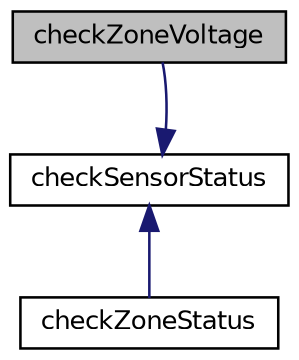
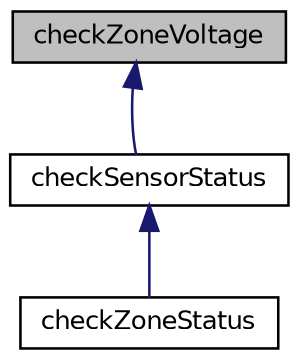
edge "checkZoneVoltage" -> "checkSensorStatus": reversed
